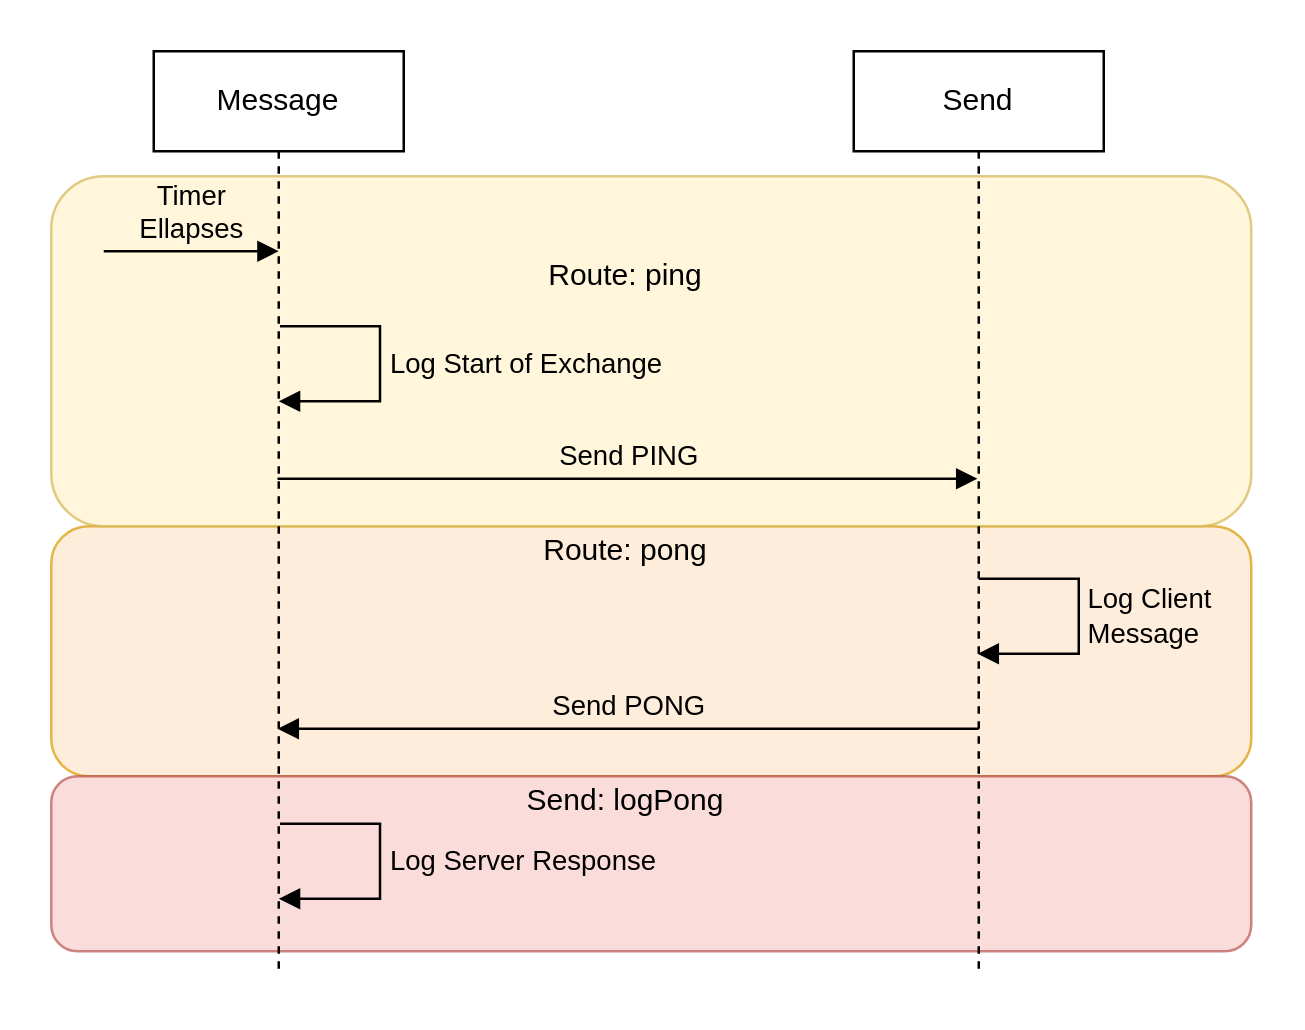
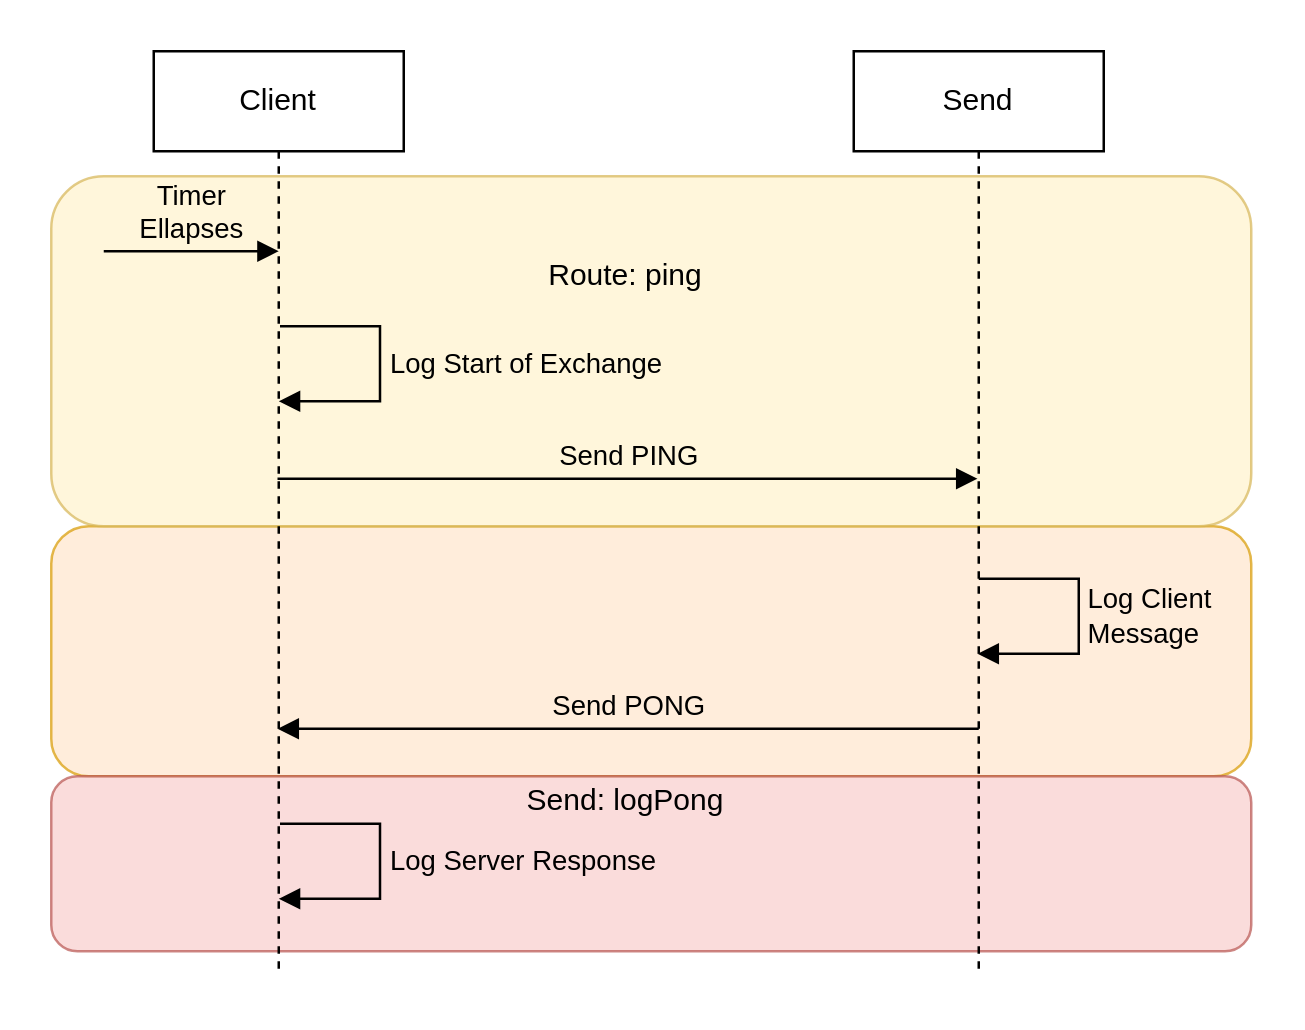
node "Message": label "Message" -> "Client"
node "Route: pong": removed
